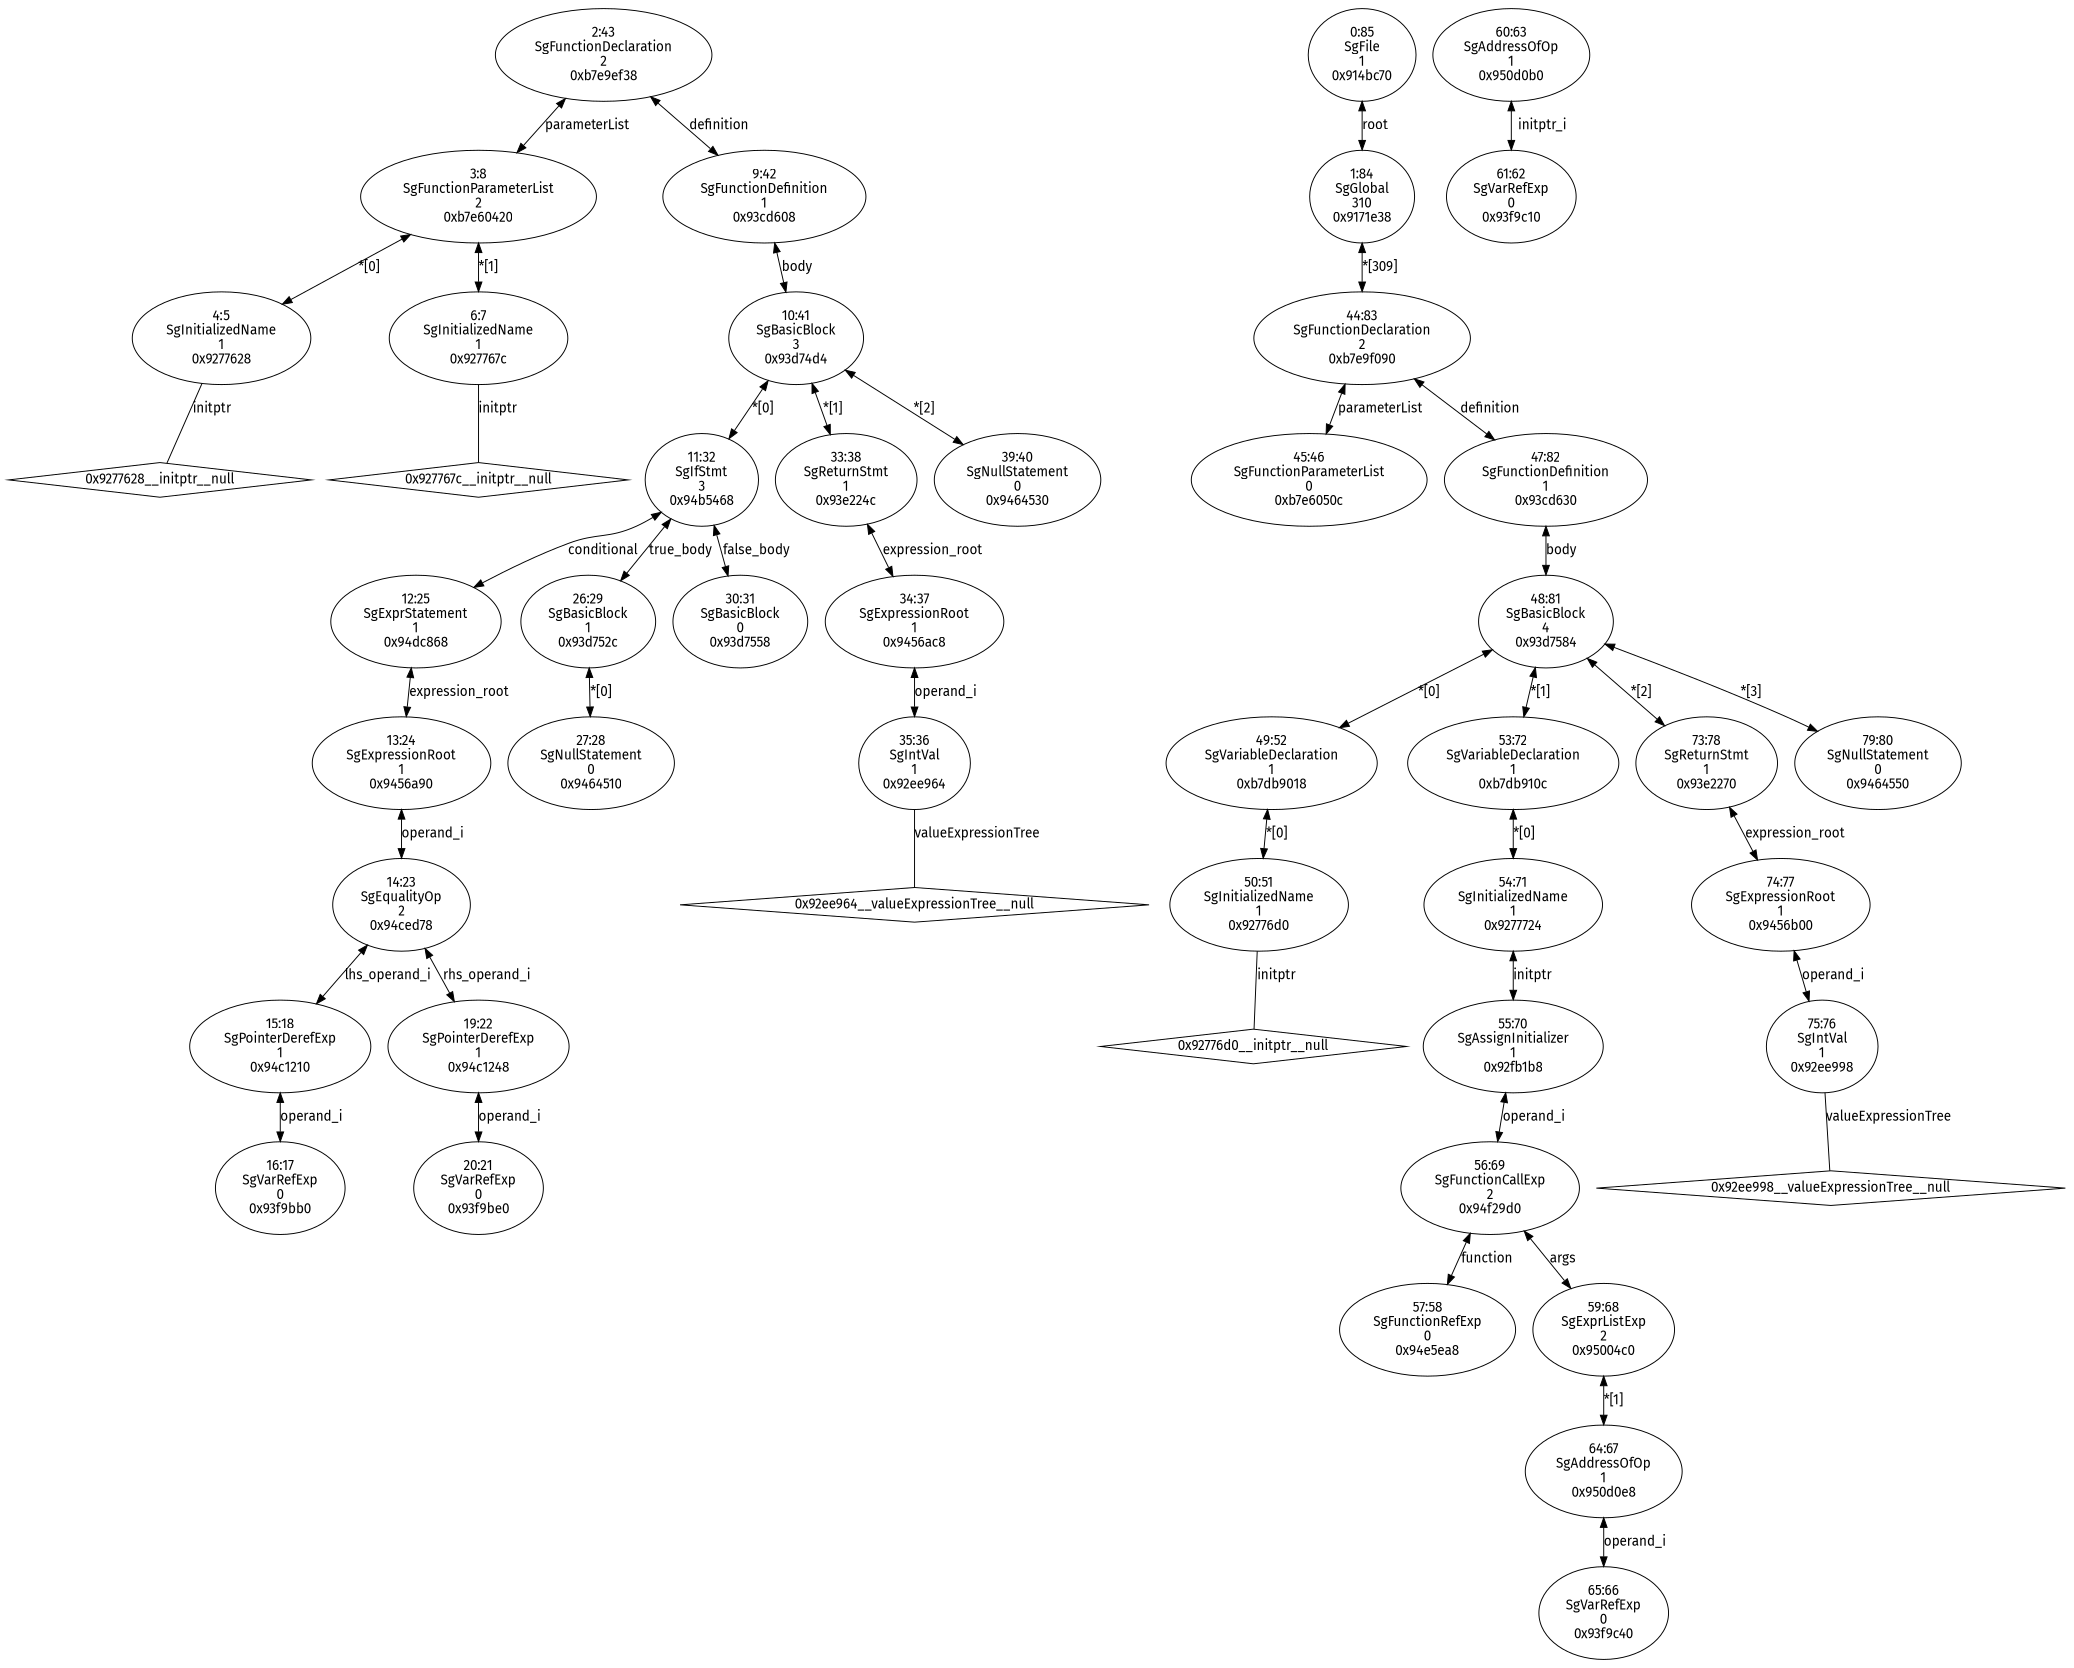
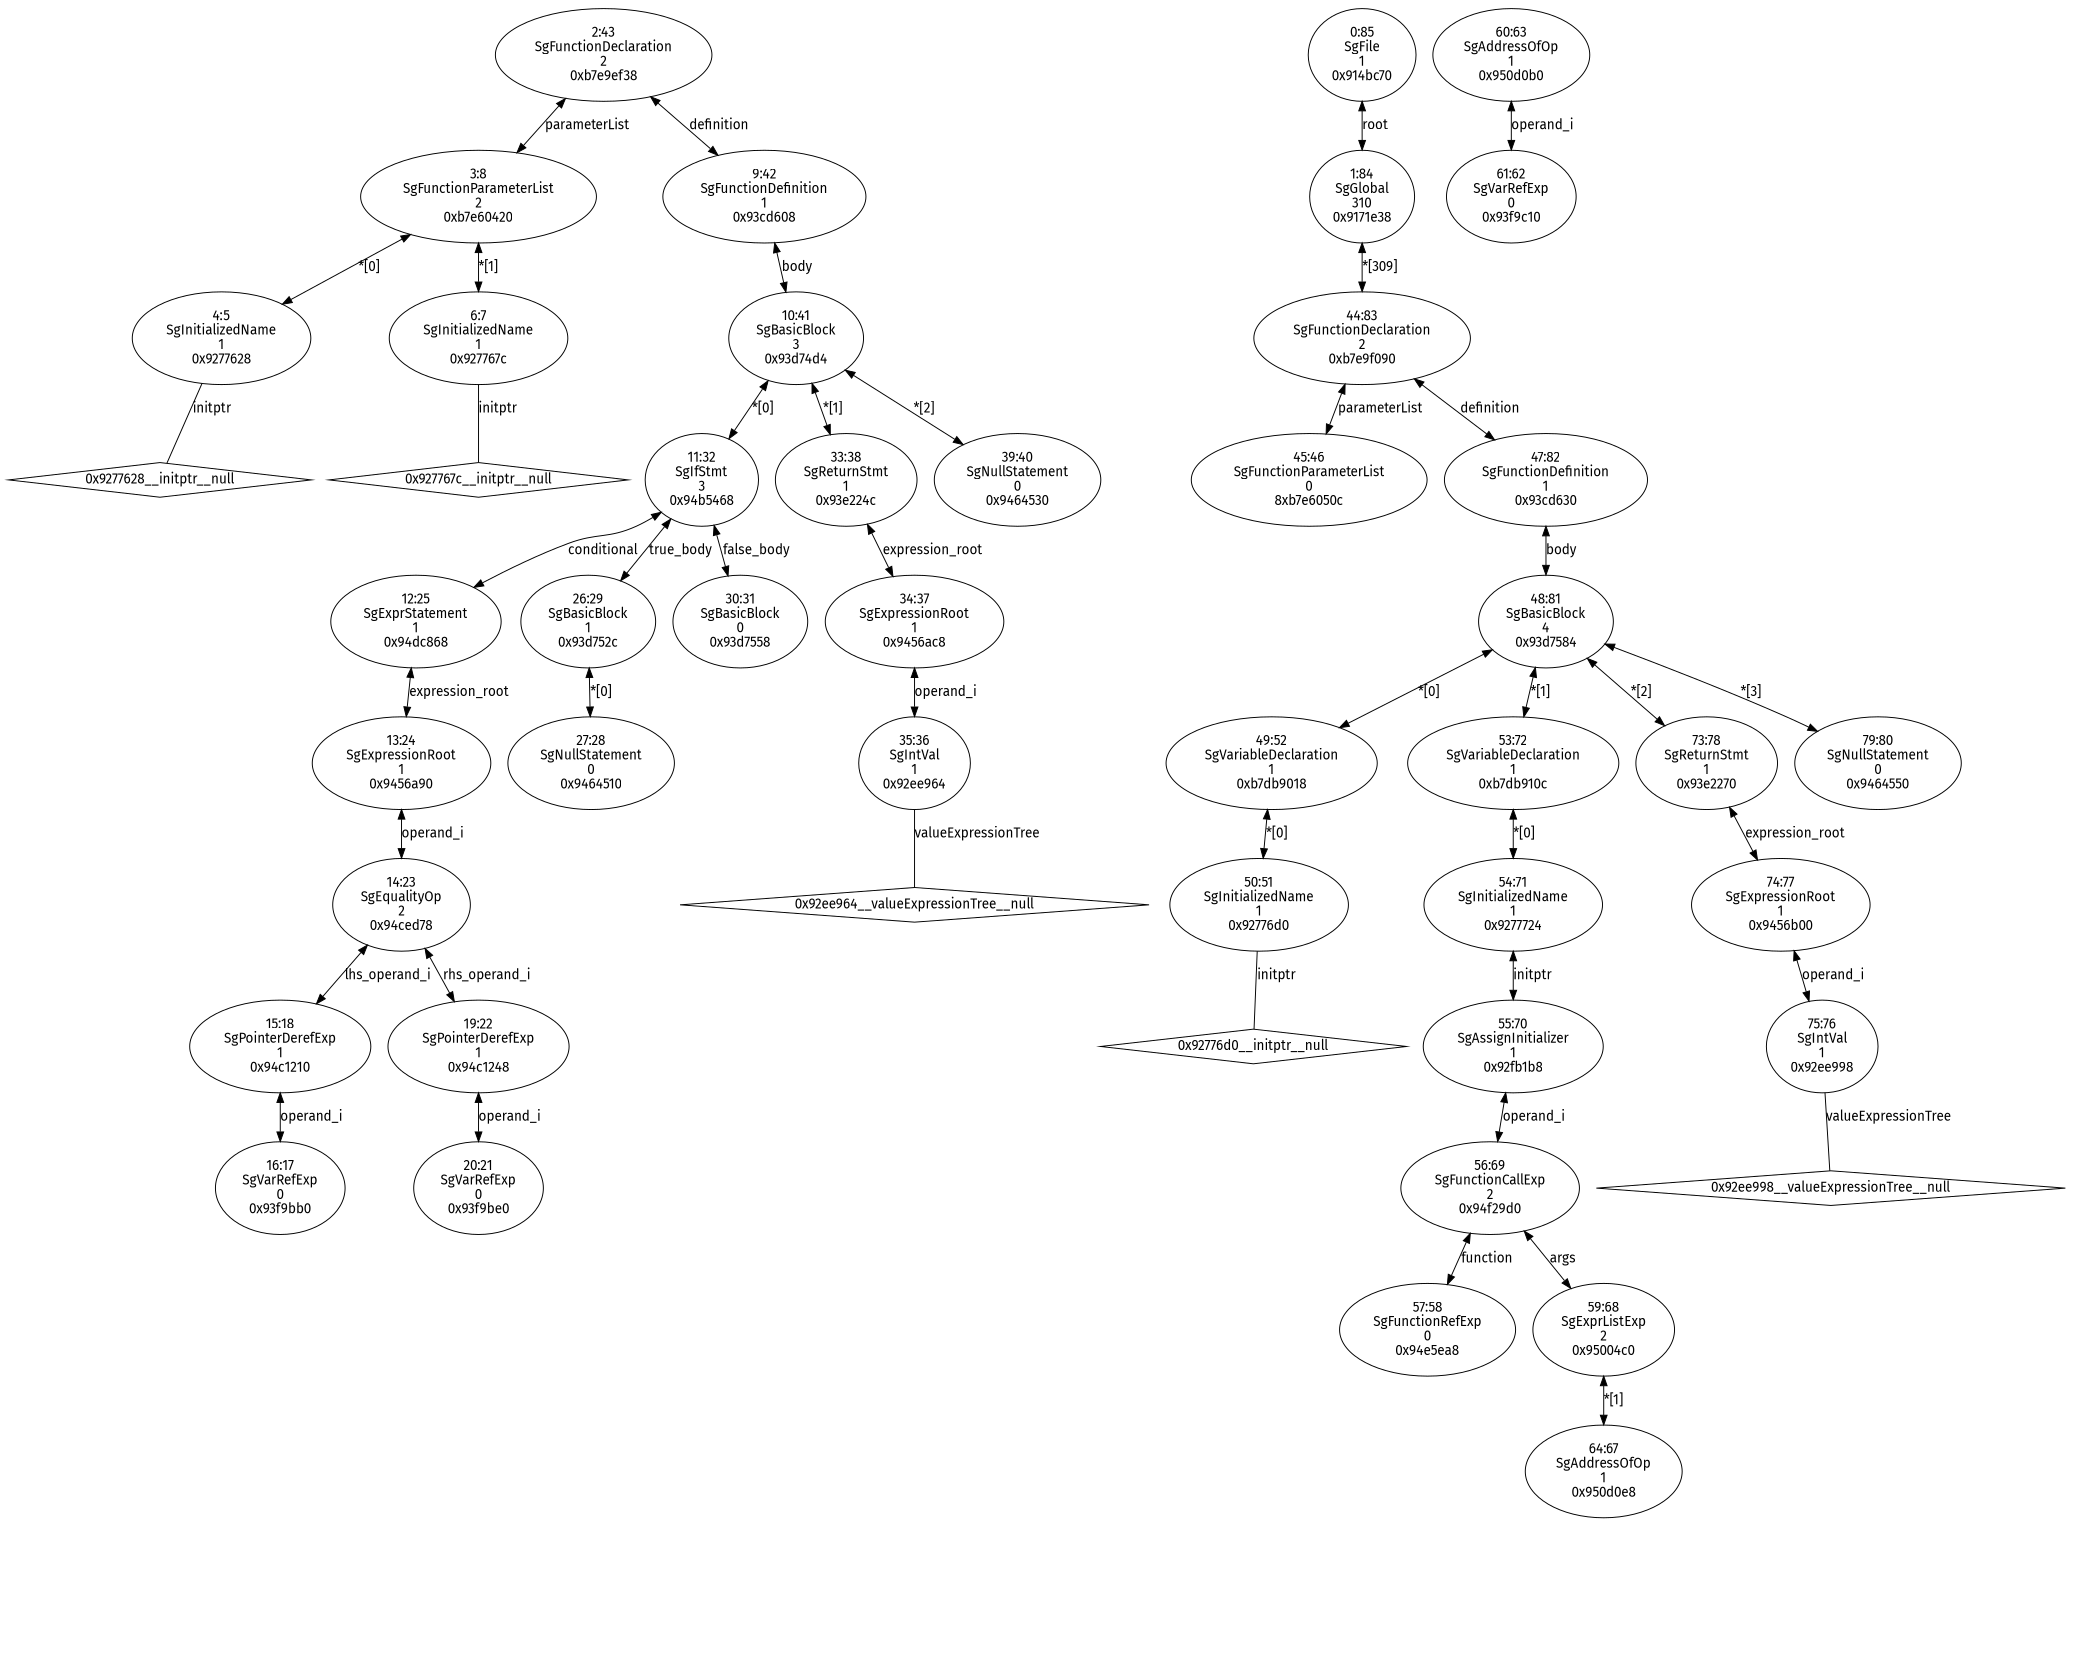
edge "60:63 SgAddressOfOp 1 0x950d0b0" -- "61:62 SgVarRefExp 0 0x93f9c10": label "initptr_i" -> "operand_i"
node "45:46 SgFunctionParameterList 0 0xb7e6050c": label "45:46 SgFunctionParameterList 0 0xb7e6050c" -> "45:46 SgFunctionParameterList 0 8xb7e6050c"
node "65:66 SgVarRefExp 0 0x93f9c40": removed
